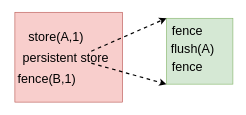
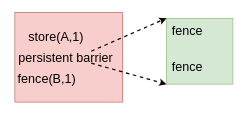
node "flush(A)": removed
node "persistent store": label "persistent store" -> "persistent barrier"
